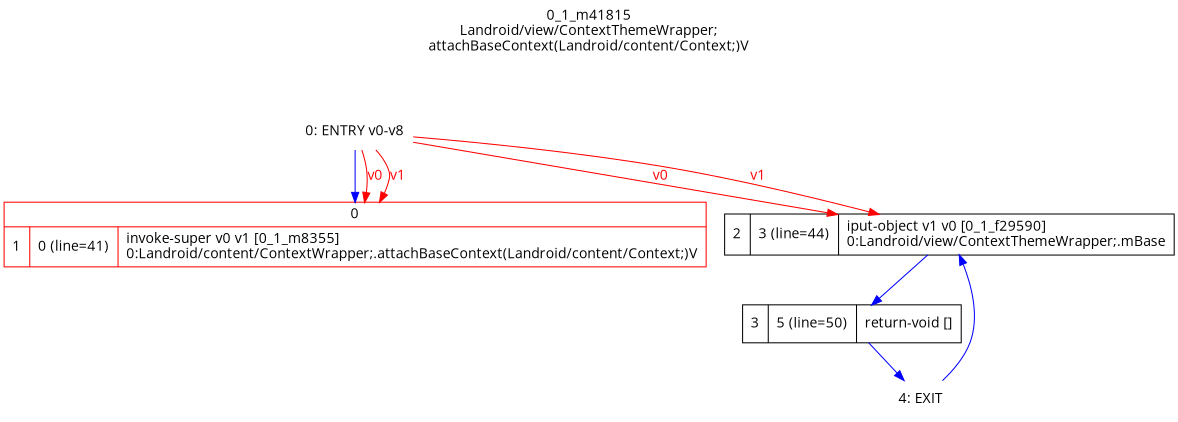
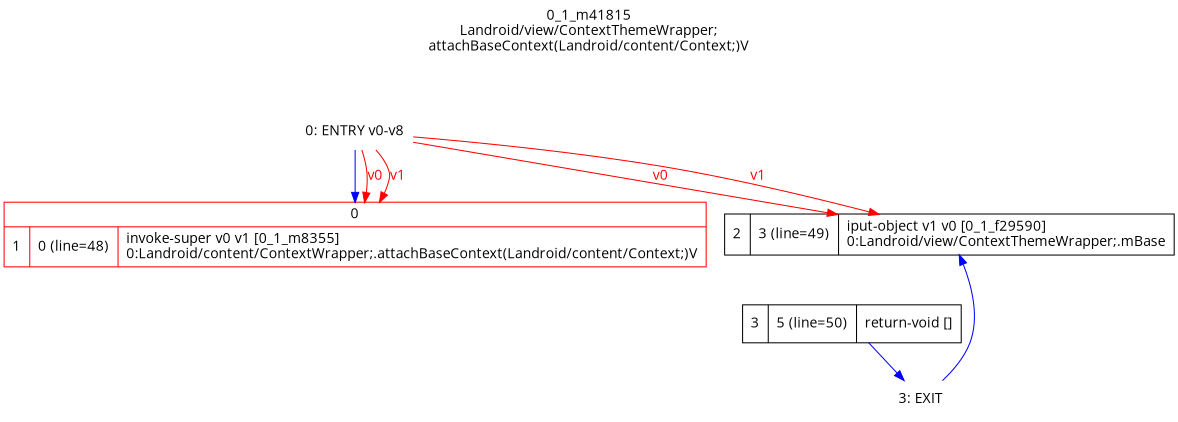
node "2": text "3 (line=44)" -> "3 (line=49)"
node "0": text "0 (line=41)" -> "0 (line=48)"
edge "2" -> "3": removed
node "4: EXIT": label "4: EXIT" -> "3: EXIT"
